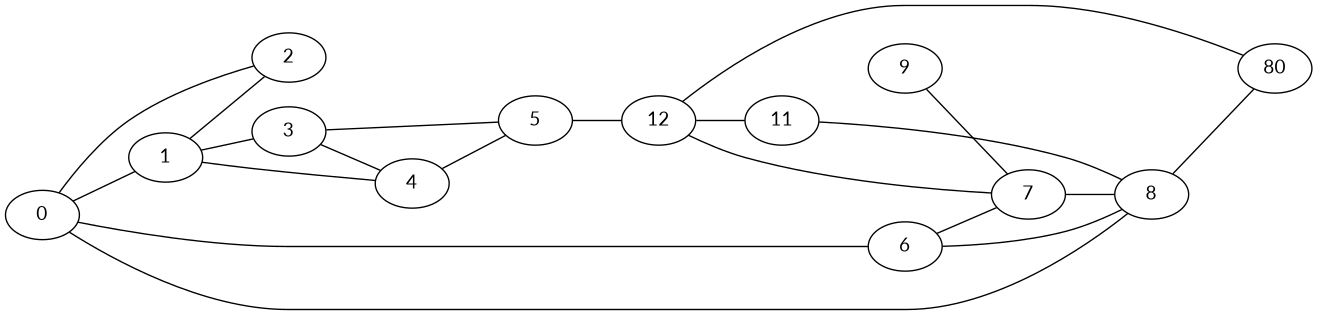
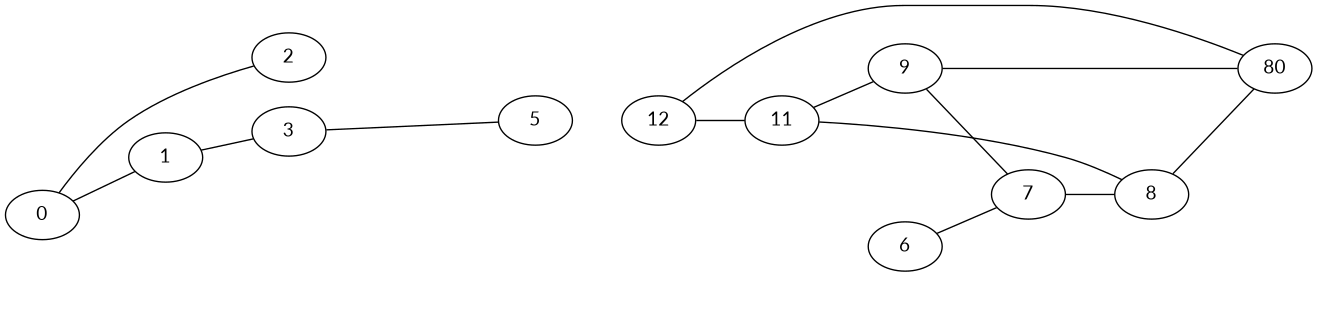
edge "9" -- "80": added
edge "9" -- "11": added
edge "2" -- "1": removed
edge "5" -- "12": removed
edge "12" -- "7": removed
node "4": removed
edge "8" -- "6": removed
edge "0" -- "6": removed
edge "8" -- "0": removed
